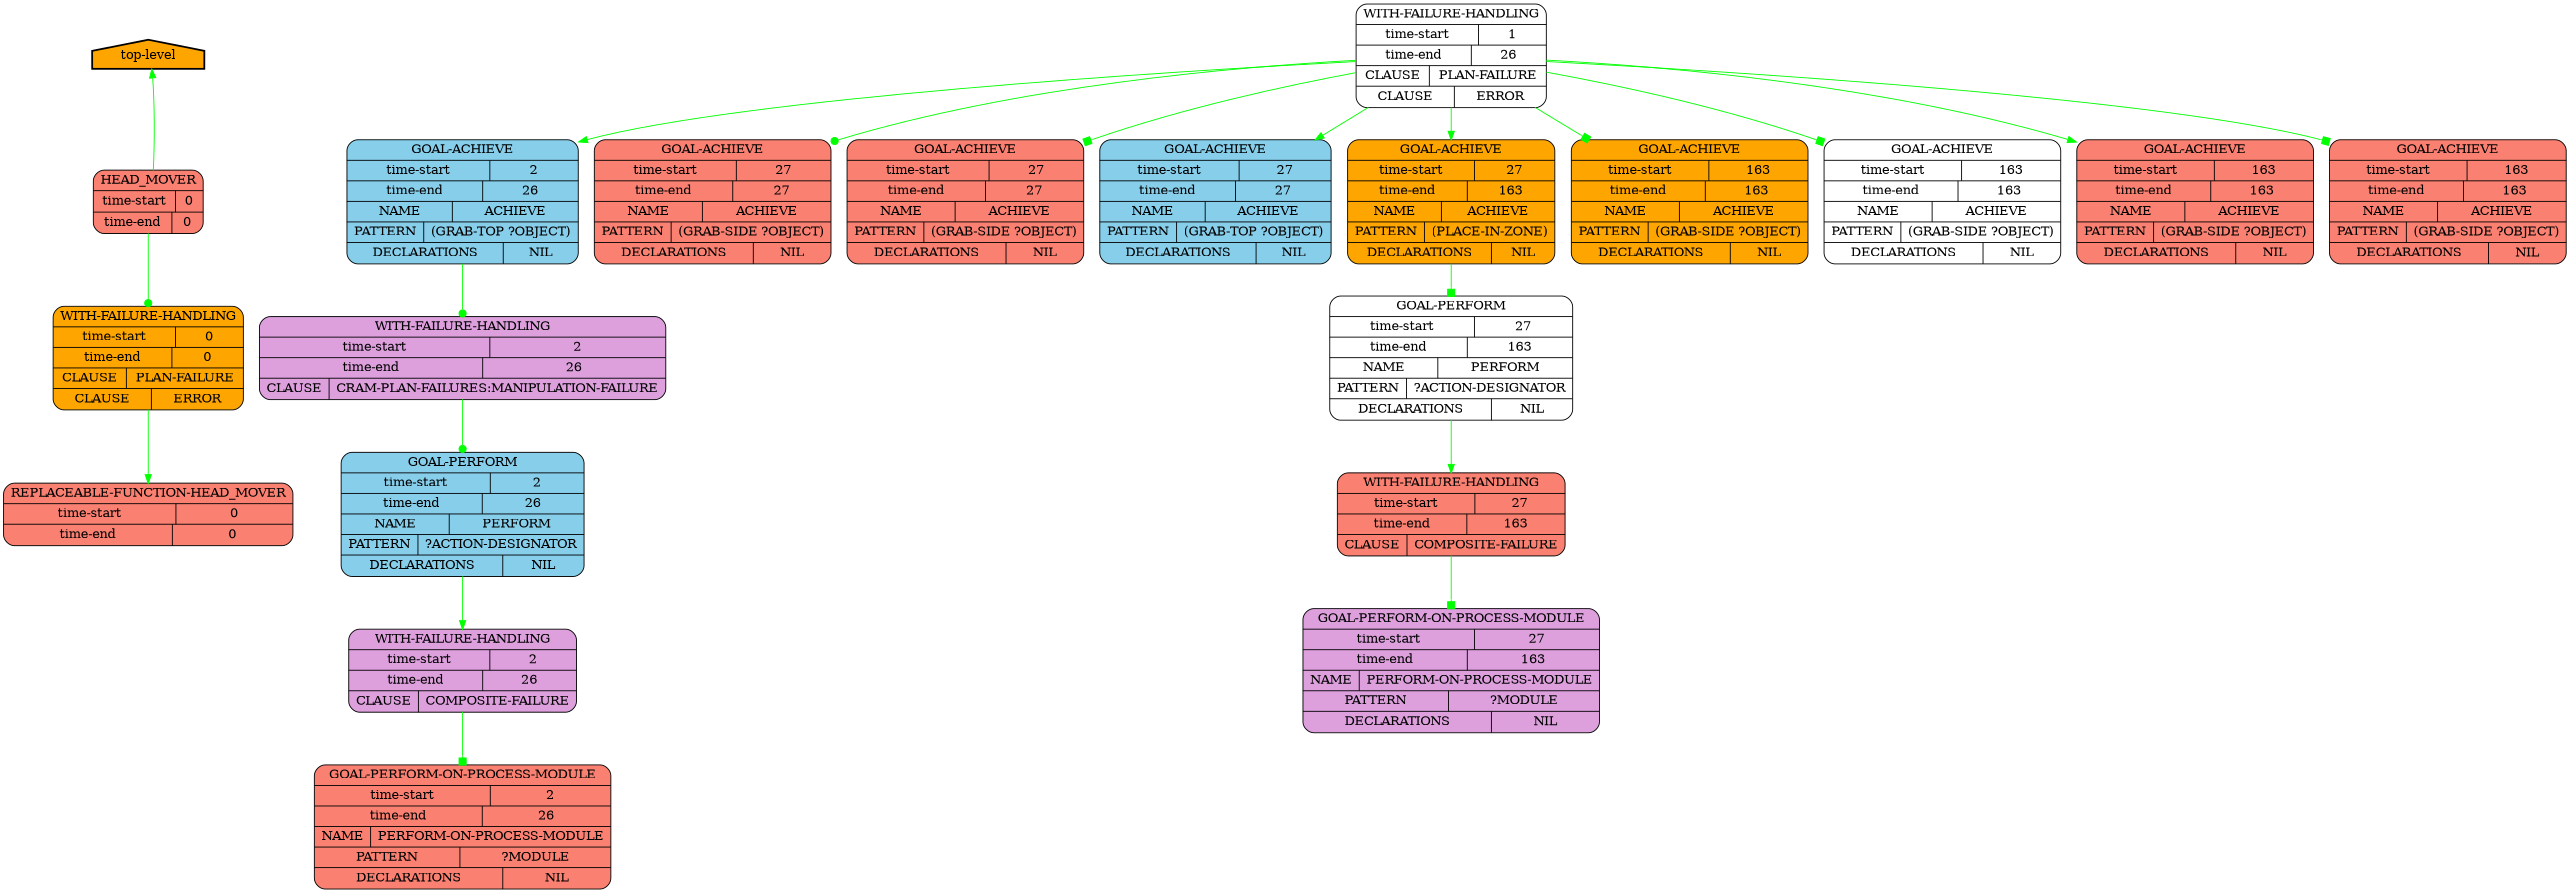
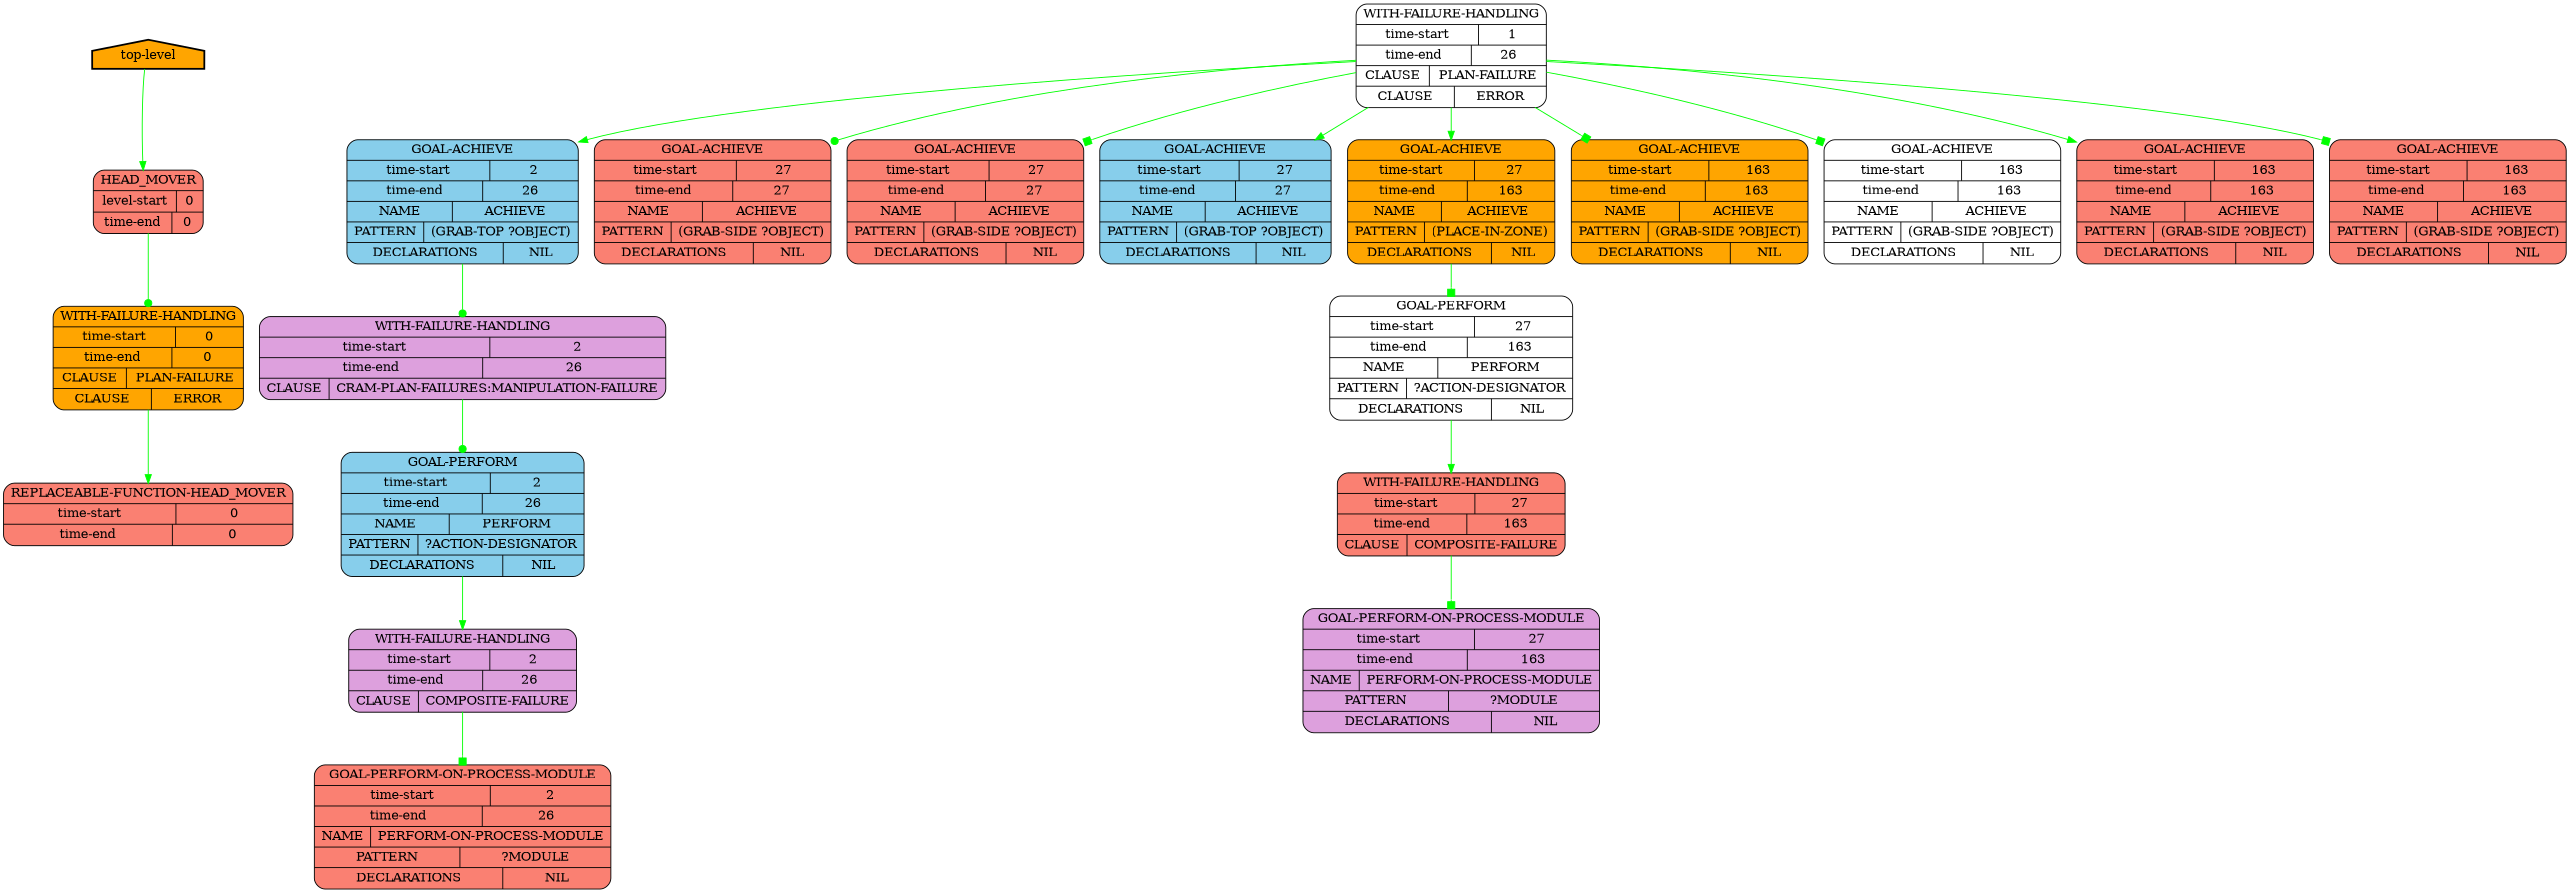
edge "HEAD_MOVER" -> "top-level": reversed
node "HEAD_MOVER": text "time-start" -> "level-start"
